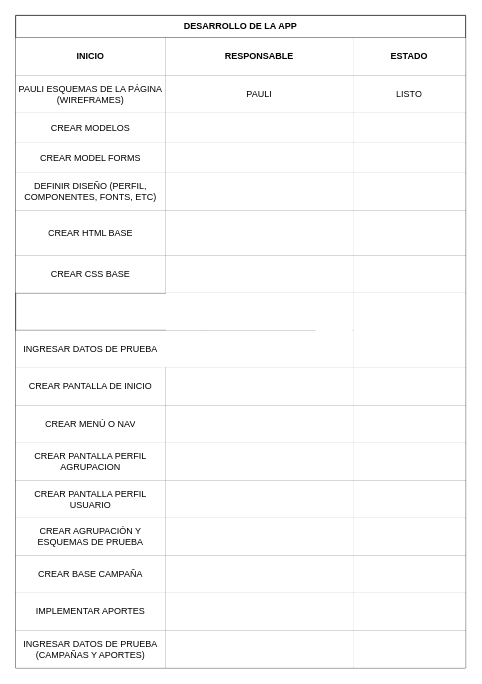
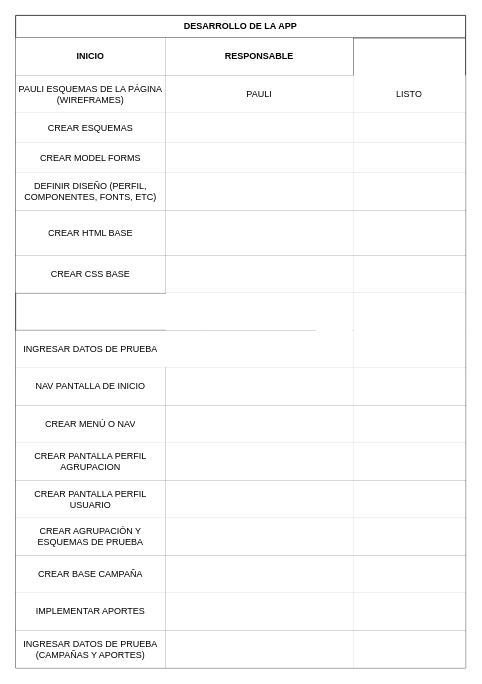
node "ESTADO": removed
node "CREAR MODELOS": label "CREAR MODELOS" -> "CREAR ESQUEMAS"
node "CREAR PANTALLA DE INICIO": label "CREAR PANTALLA DE INICIO" -> "NAV PANTALLA DE INICIO"
